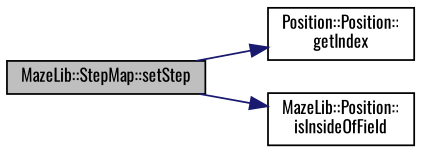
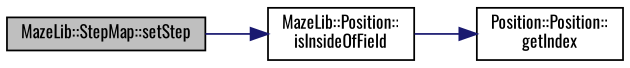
edge "MazeLib::StepMap::setStep" -> "Position::Position:: getIndex": now "MazeLib::Position:: isInsideOfField" -> "Position::Position:: getIndex"
